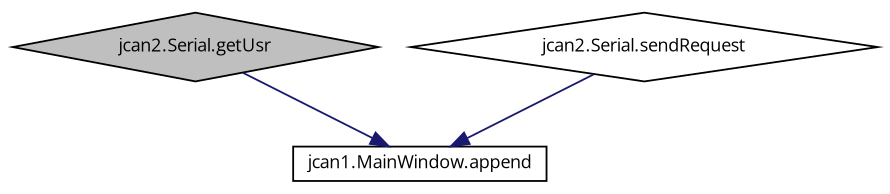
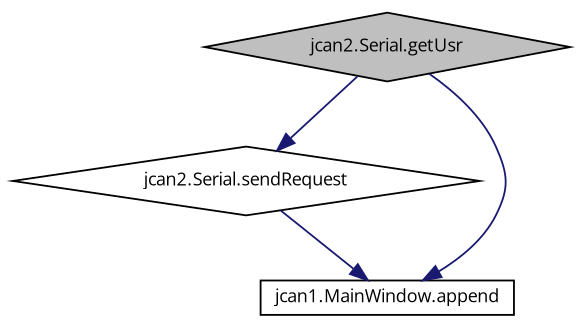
edge "jcan2.Serial.getUsr" -> "jcan2.Serial.sendRequest": added
